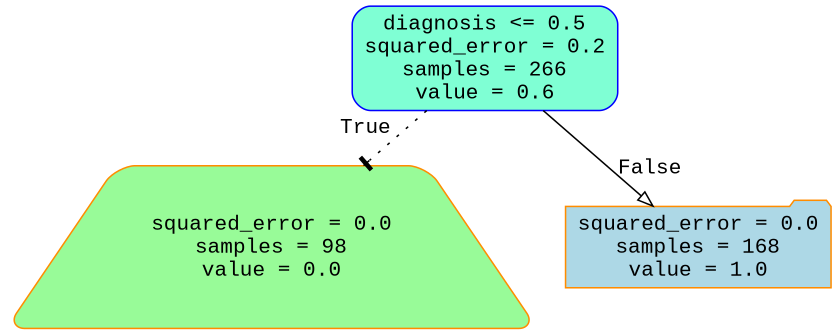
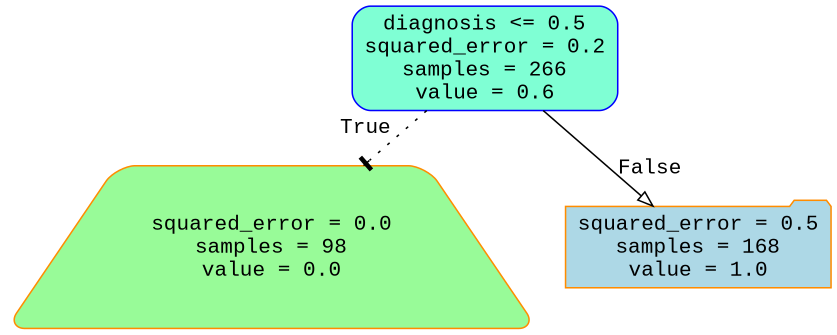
node "squared_error = 0.0 samples = 168 value = 1.0": label "squared_error = 0.0 samples = 168 value = 1.0" -> "squared_error = 0.5 samples = 168 value = 1.0"
